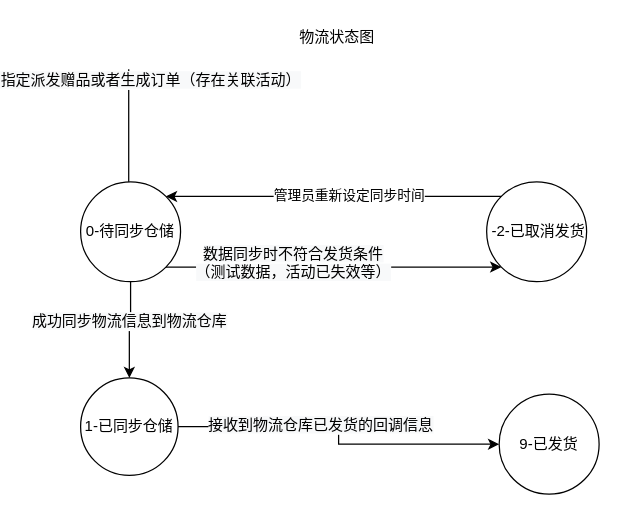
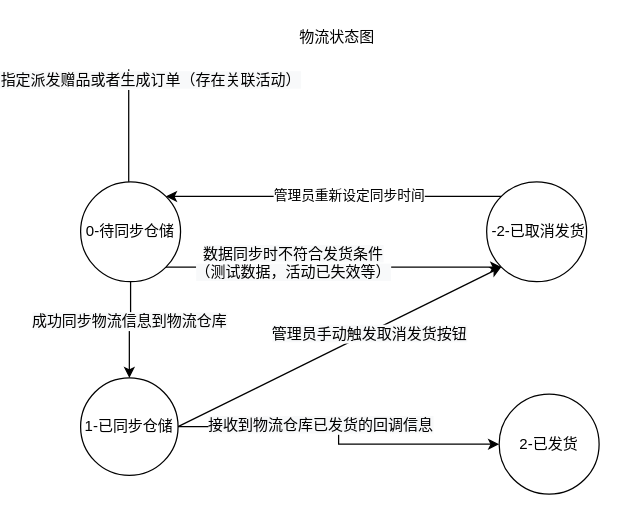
edge "1-已同步仓储" -> "-2-已取消发货": added, label "管理员手动触发取消发货按钮"
node "9-已发货": label "9-已发货" -> "2-已发货"
